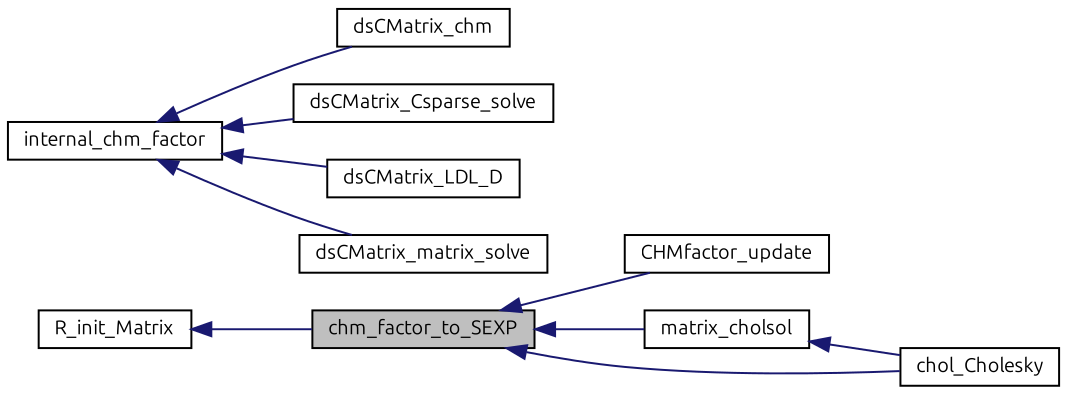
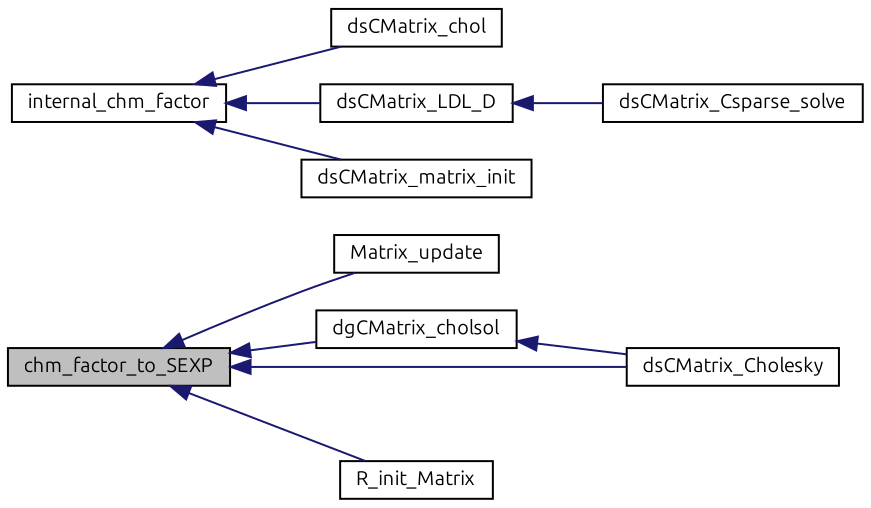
node "dsCMatrix_chm": label "dsCMatrix_chm" -> "dsCMatrix_chol"
edge "dsCMatrix_Csparse_solve" -> "internal_chm_factor": now "dsCMatrix_Csparse_solve" -> "dsCMatrix_LDL_D"
node "dsCMatrix_matrix_solve": label "dsCMatrix_matrix_solve" -> "dsCMatrix_matrix_init"
node "CHMfactor_update": label "CHMfactor_update" -> "Matrix_update"
edge "chm_factor_to_SEXP" -> "R_init_Matrix": reversed
node "matrix_cholsol": label "matrix_cholsol" -> "dgCMatrix_cholsol"
node "chol_Cholesky": label "chol_Cholesky" -> "dsCMatrix_Cholesky"
